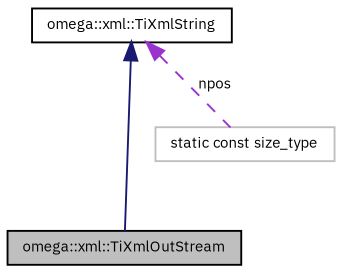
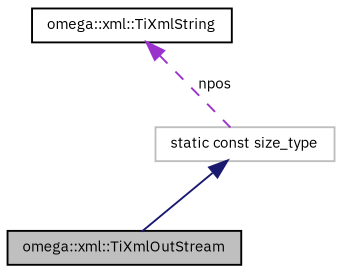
edge "omega::xml::TiXmlOutStream" -> "omega::xml::TiXmlString": now "omega::xml::TiXmlOutStream" -> "static const size_type"
